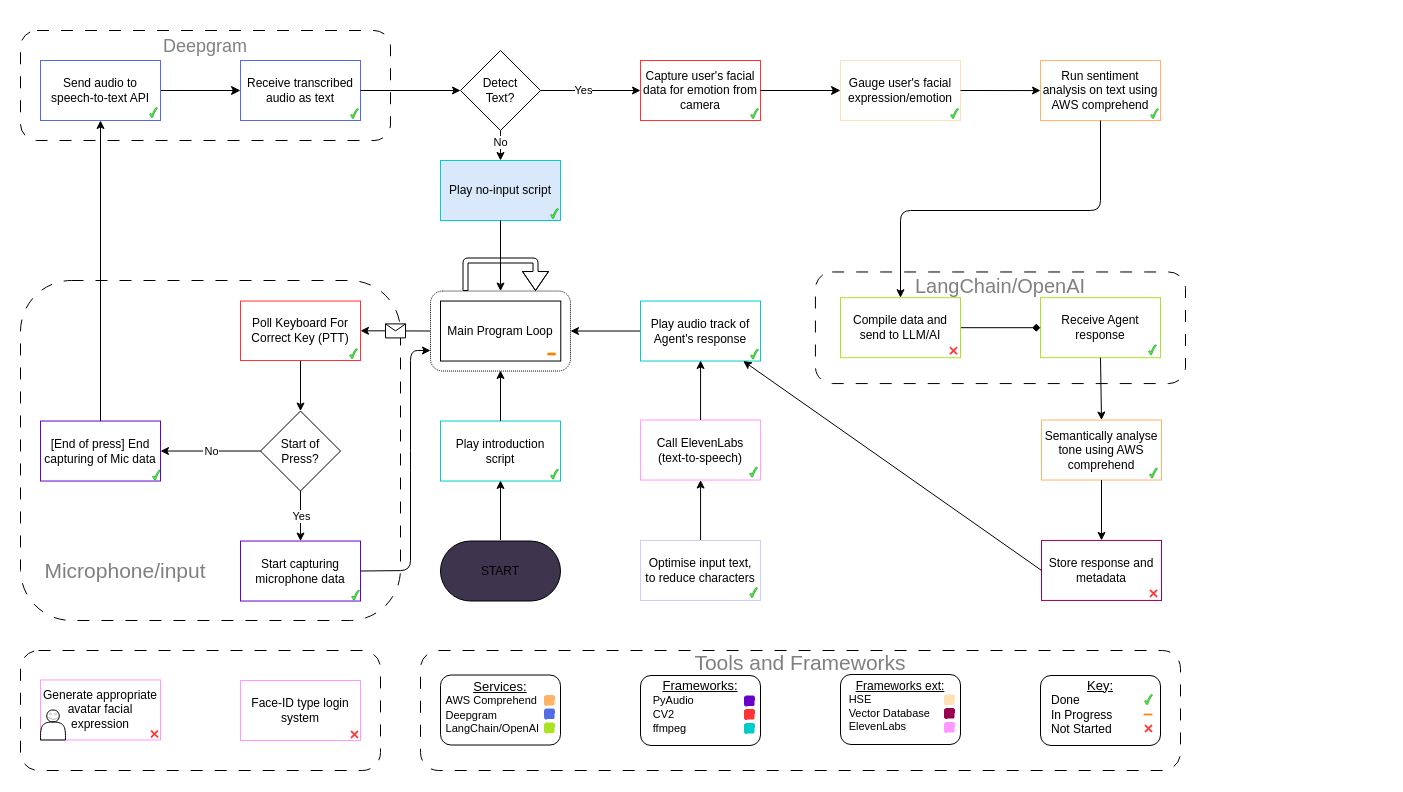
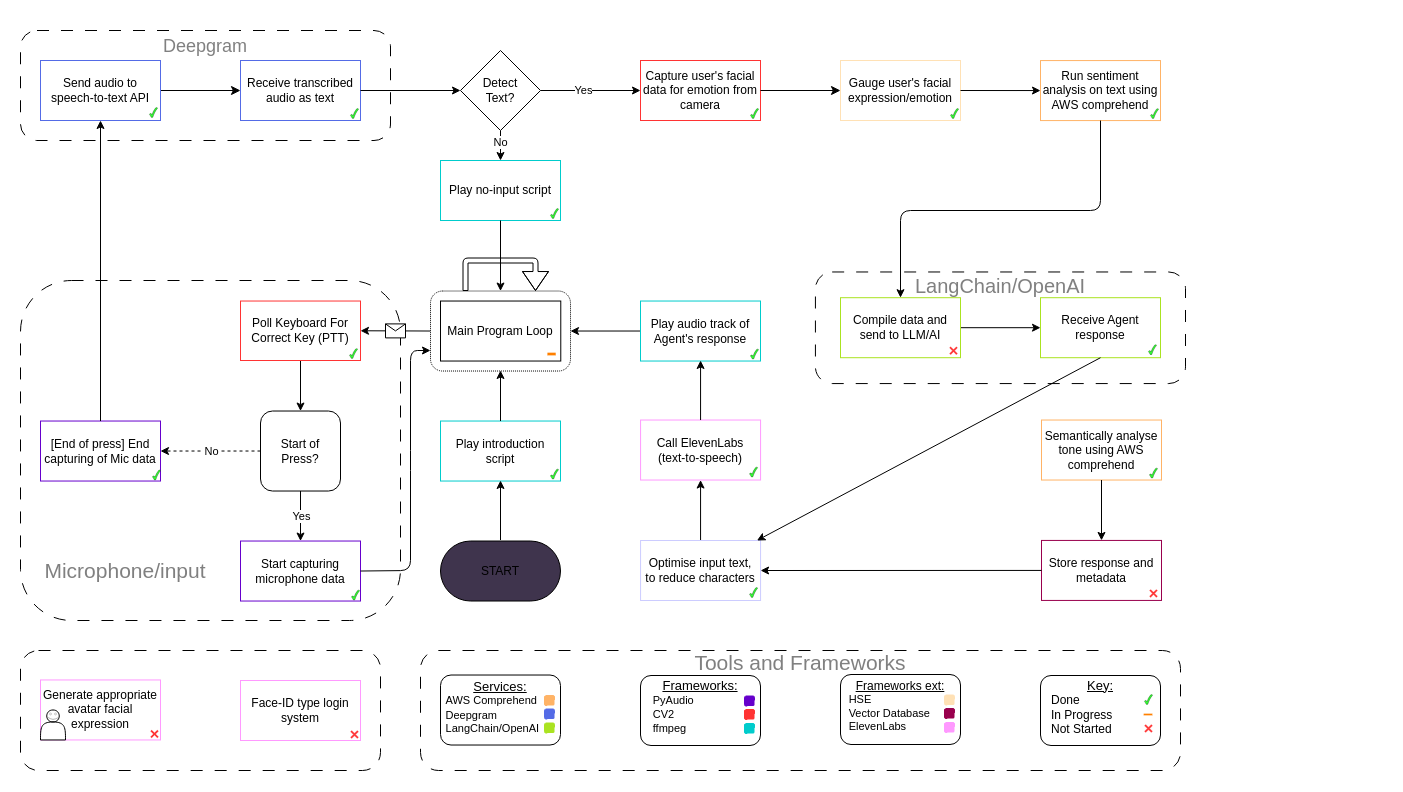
node "Play no-input script": fillcolor #dae8fc -> #ffffff
edge "Compile data and send to LLM/AI" -> "Receive Agent response": arrowhead diamond -> classic
edge "Receive Agent response" -> "Semantically analyse tone using AWS comprehend": now "Receive Agent response" -> "Optimise input text, to reduce characters"
edge "Start of Press?" -> "[End of press] End capturing of Mic data": style solid -> dashed
node "Start of Press?": shape diamond -> rounded rectangle
edge "Store response and metadata" -> "Play audio track of Agent's response": now "Store response and metadata" -> "Optimise input text, to reduce characters"
